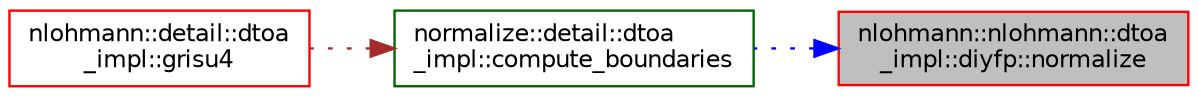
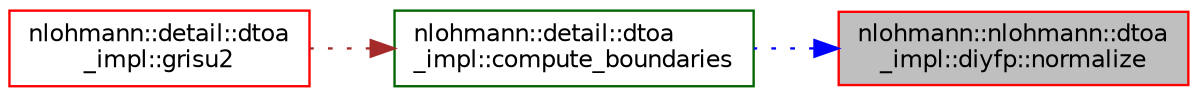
node "nlohmann::detail::dtoa _impl::grisu4": label "nlohmann::detail::dtoa _impl::grisu4" -> "nlohmann::detail::dtoa _impl::grisu2"
node "normalize::detail::dtoa _impl::compute_boundaries": label "normalize::detail::dtoa _impl::compute_boundaries" -> "nlohmann::detail::dtoa _impl::compute_boundaries"
